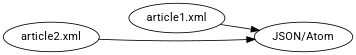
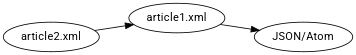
edge "article2.xml" -> "JSON/Atom": now "article2.xml" -> "article1.xml"
